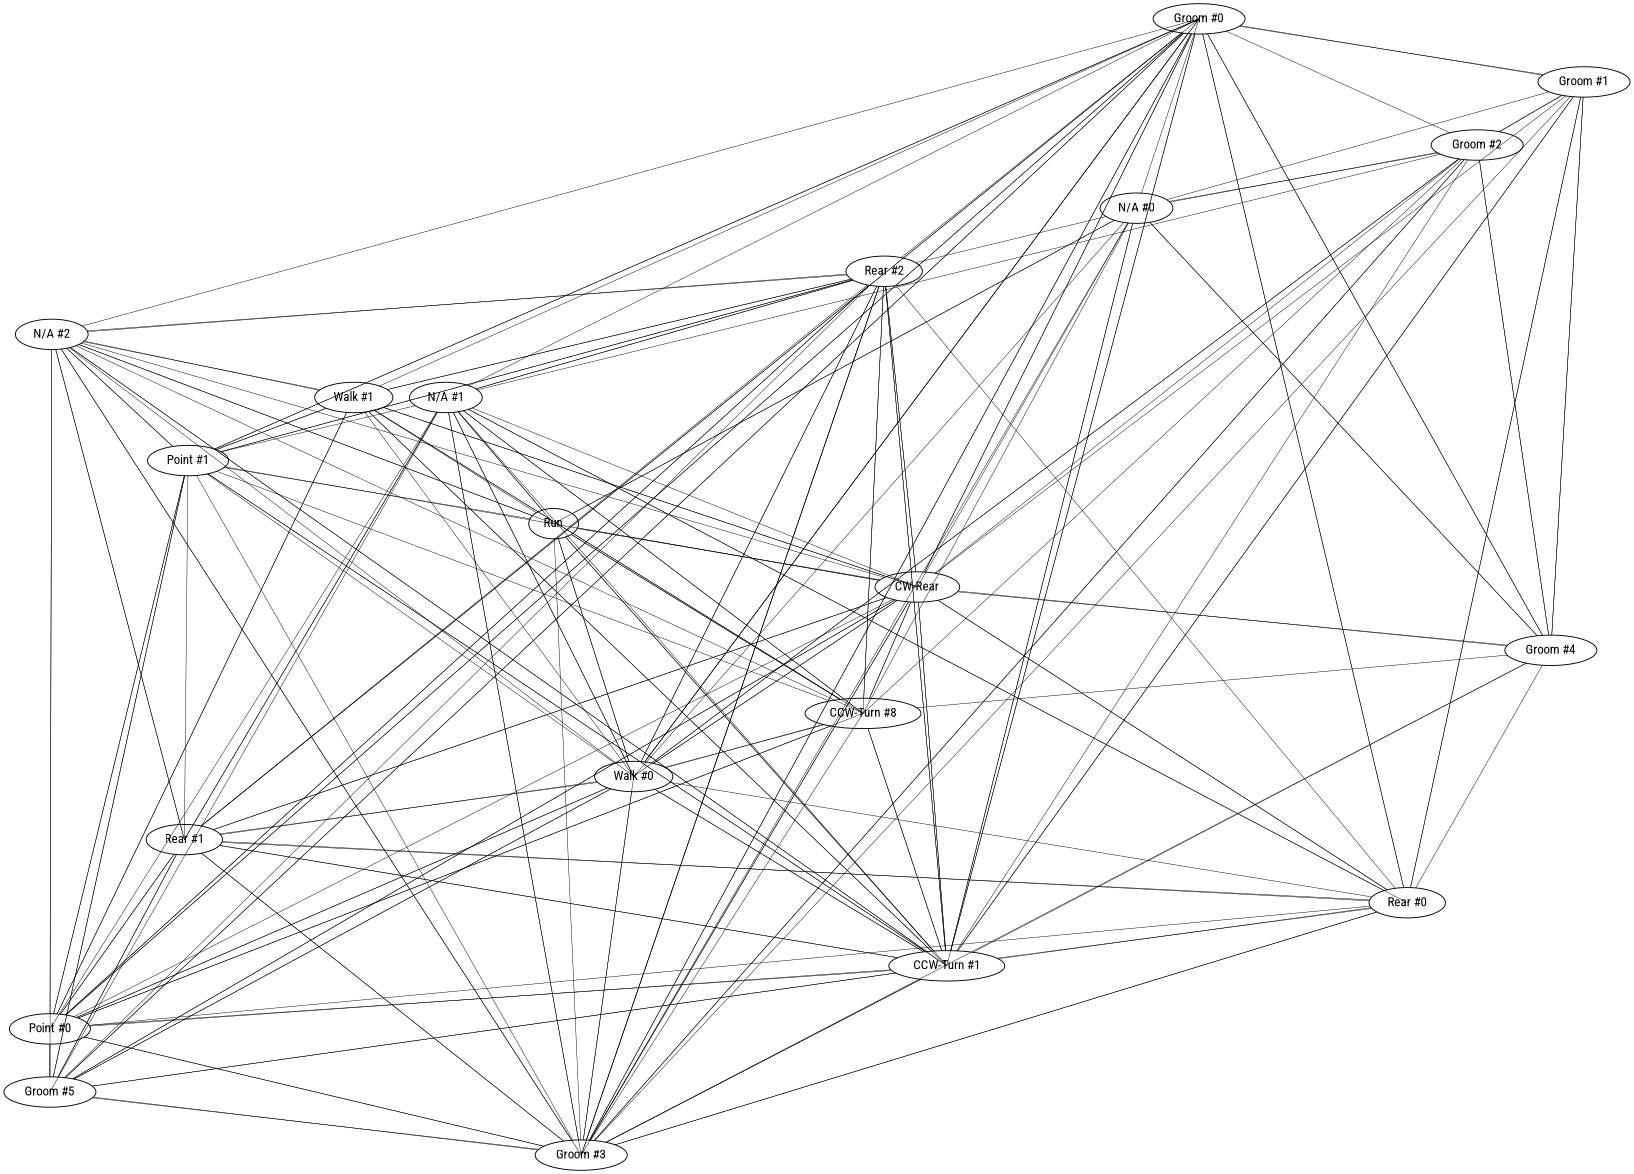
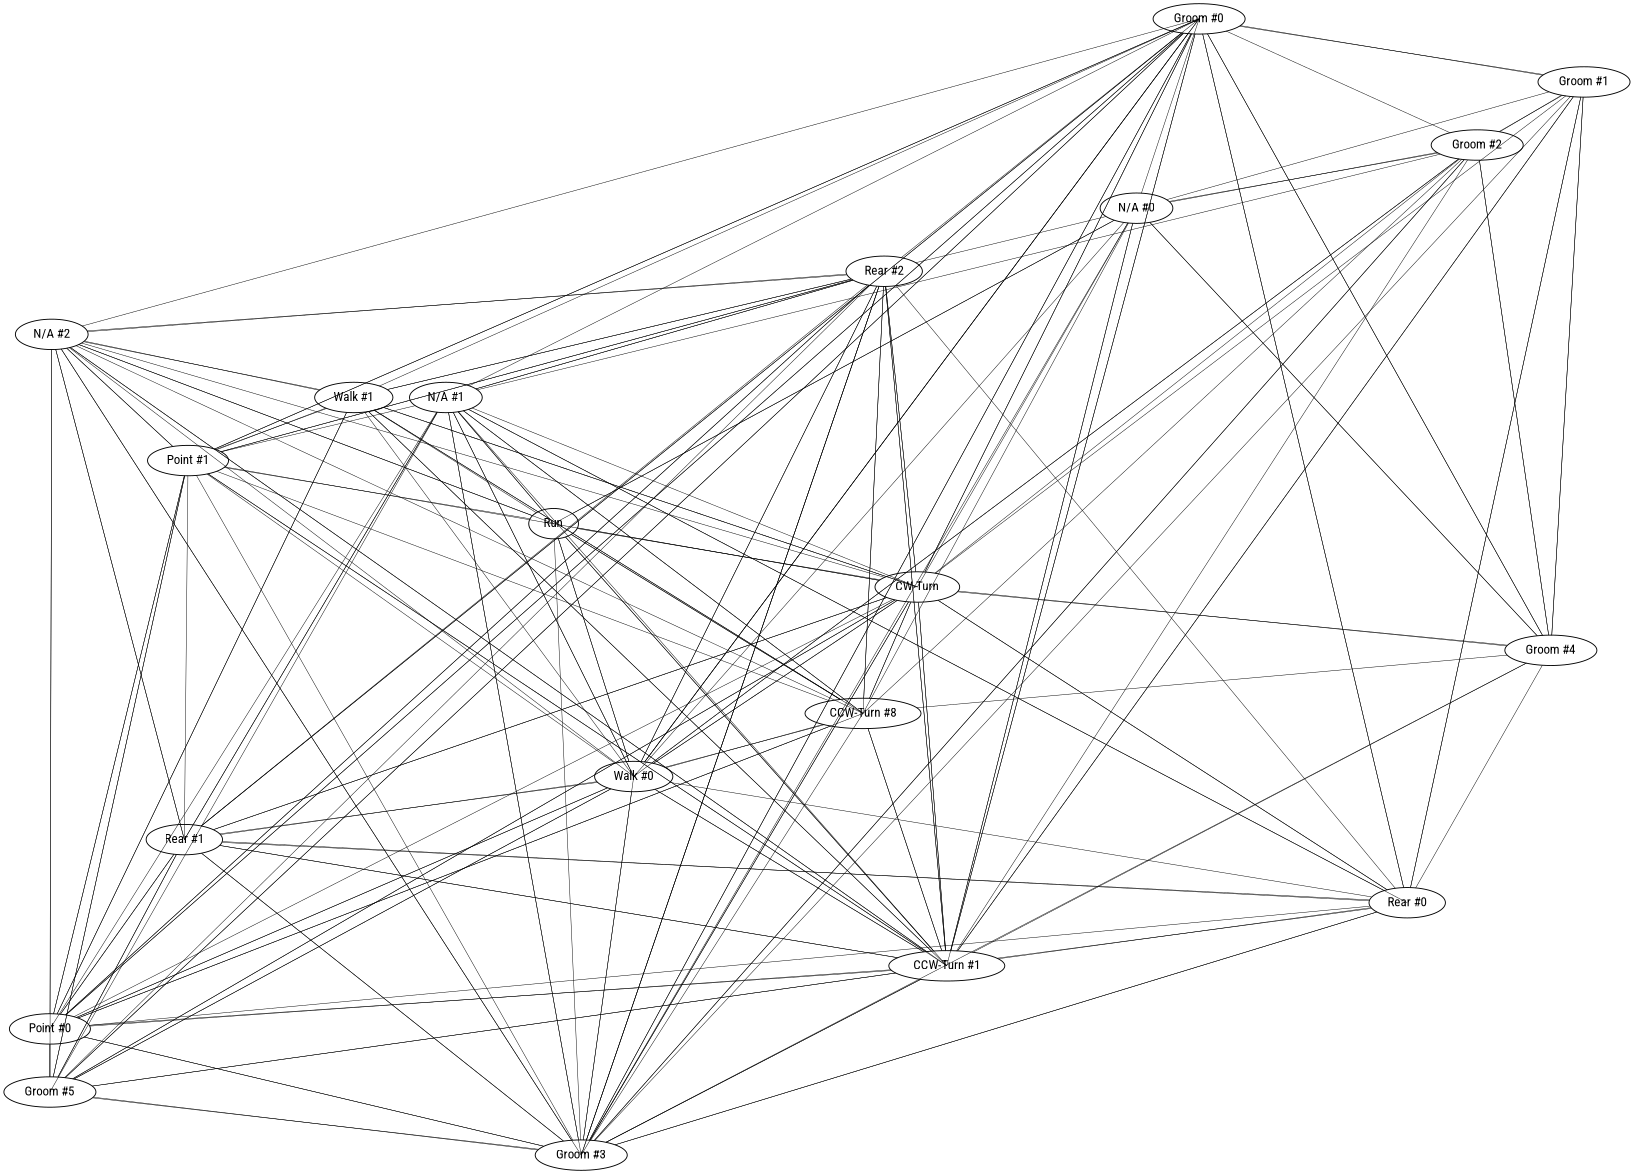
node "CW-Rear": label "CW-Rear" -> "CW-Turn"
